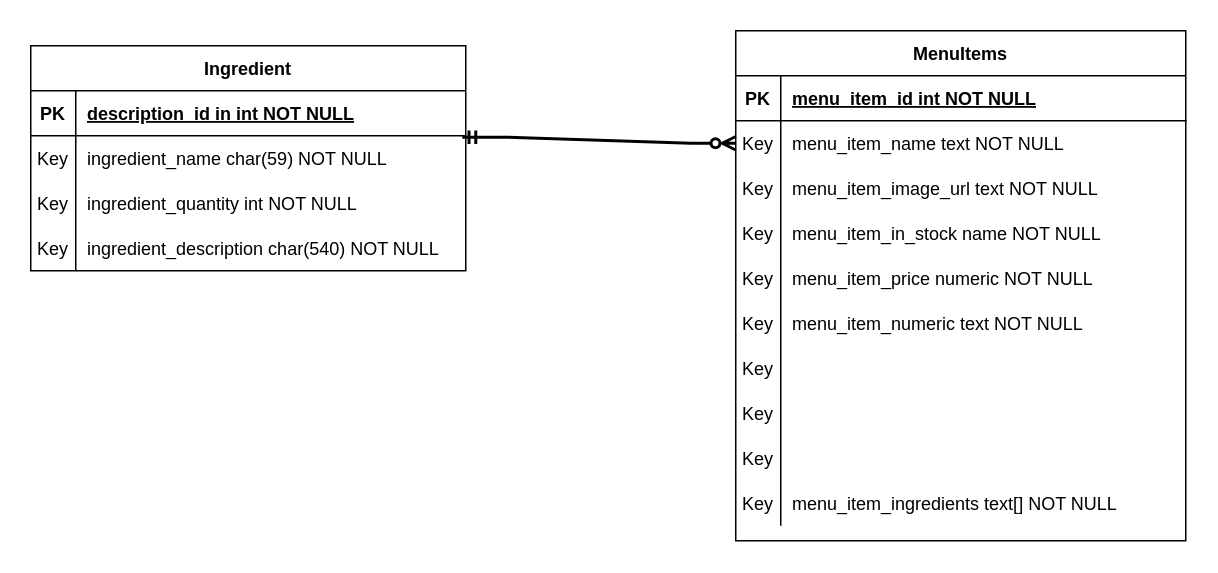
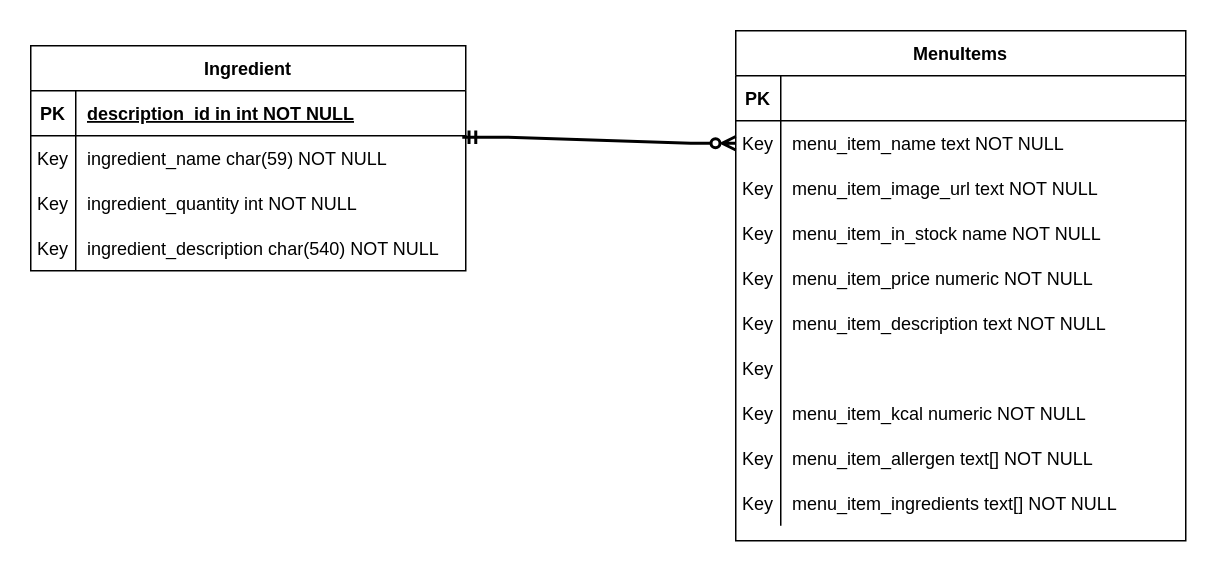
node "menu_item_id int NOT NULL": removed
node "menu_item_numeric text NOT NULL": label "menu_item_numeric text NOT NULL" -> "menu_item_description text NOT NULL"
node "menu_item_kcal numeric NOT NULL": added
node "menu_item_allergen text[] NOT NULL": added
